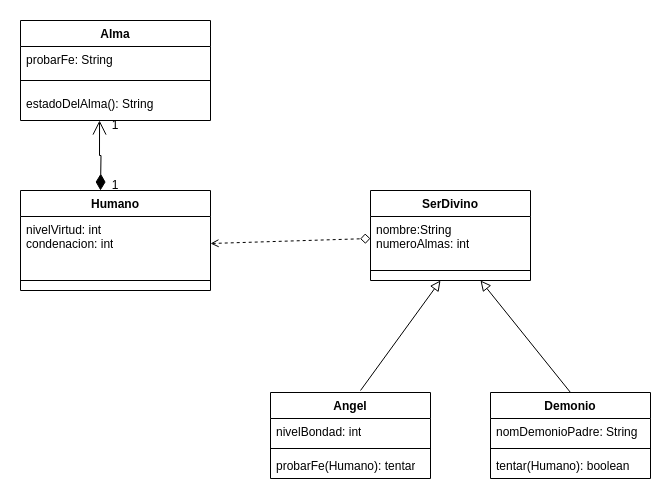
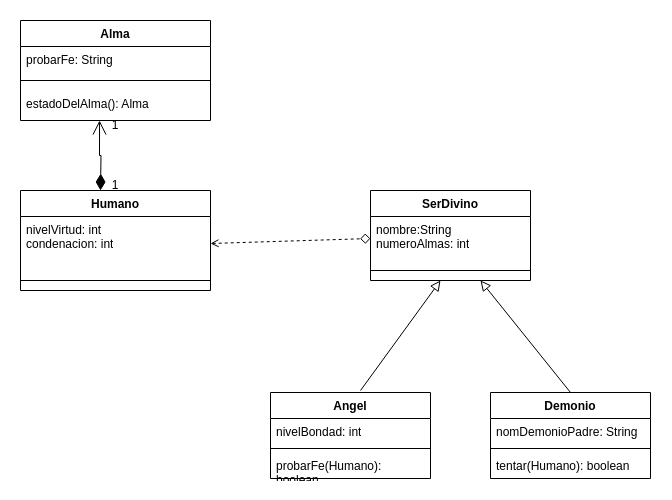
node "estadoDelAlma(): String": label "estadoDelAlma(): String" -> "estadoDelAlma(): Alma"
node "probarFe(Humano): tentar": label "probarFe(Humano): tentar" -> "probarFe(Humano): boolean"
